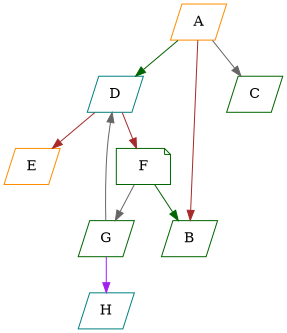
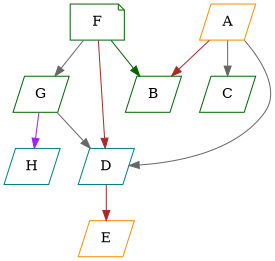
edge "A" -> "D": color darkgreen -> gray40
edge "D" -> "F": reversed
